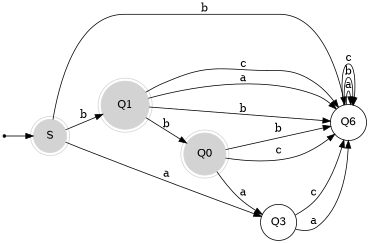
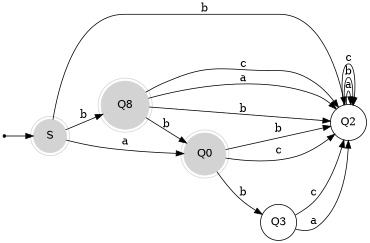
node "Q1": label "Q1" -> "Q8"
node "Q6": label "Q6" -> "Q2"
edge "S" -> "Q3": now "S" -> "Q0"
edge "Q0" -> "Q3": label "a" -> "b"
